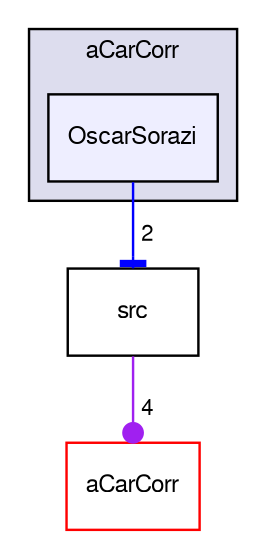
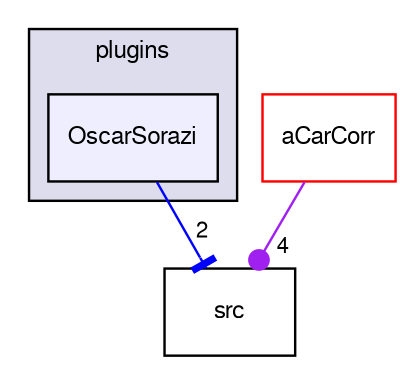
cluster "aCarCorr": label "aCarCorr" -> "plugins"
edge "src" -> "aCarCorr": reversed
